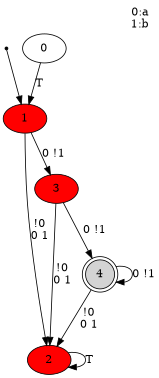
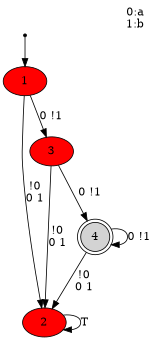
node "0": removed
